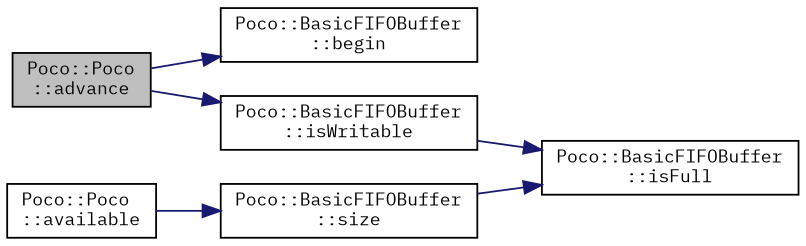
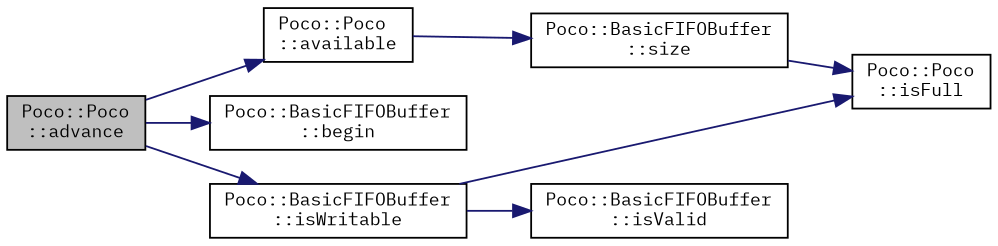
edge "Poco::Poco ::advance" -> "Poco::Poco ::available": added
node "Poco::BasicFIFOBuffer ::isFull": label "Poco::BasicFIFOBuffer ::isFull" -> "Poco::Poco ::isFull"
node "Poco::BasicFIFOBuffer ::isValid": added
